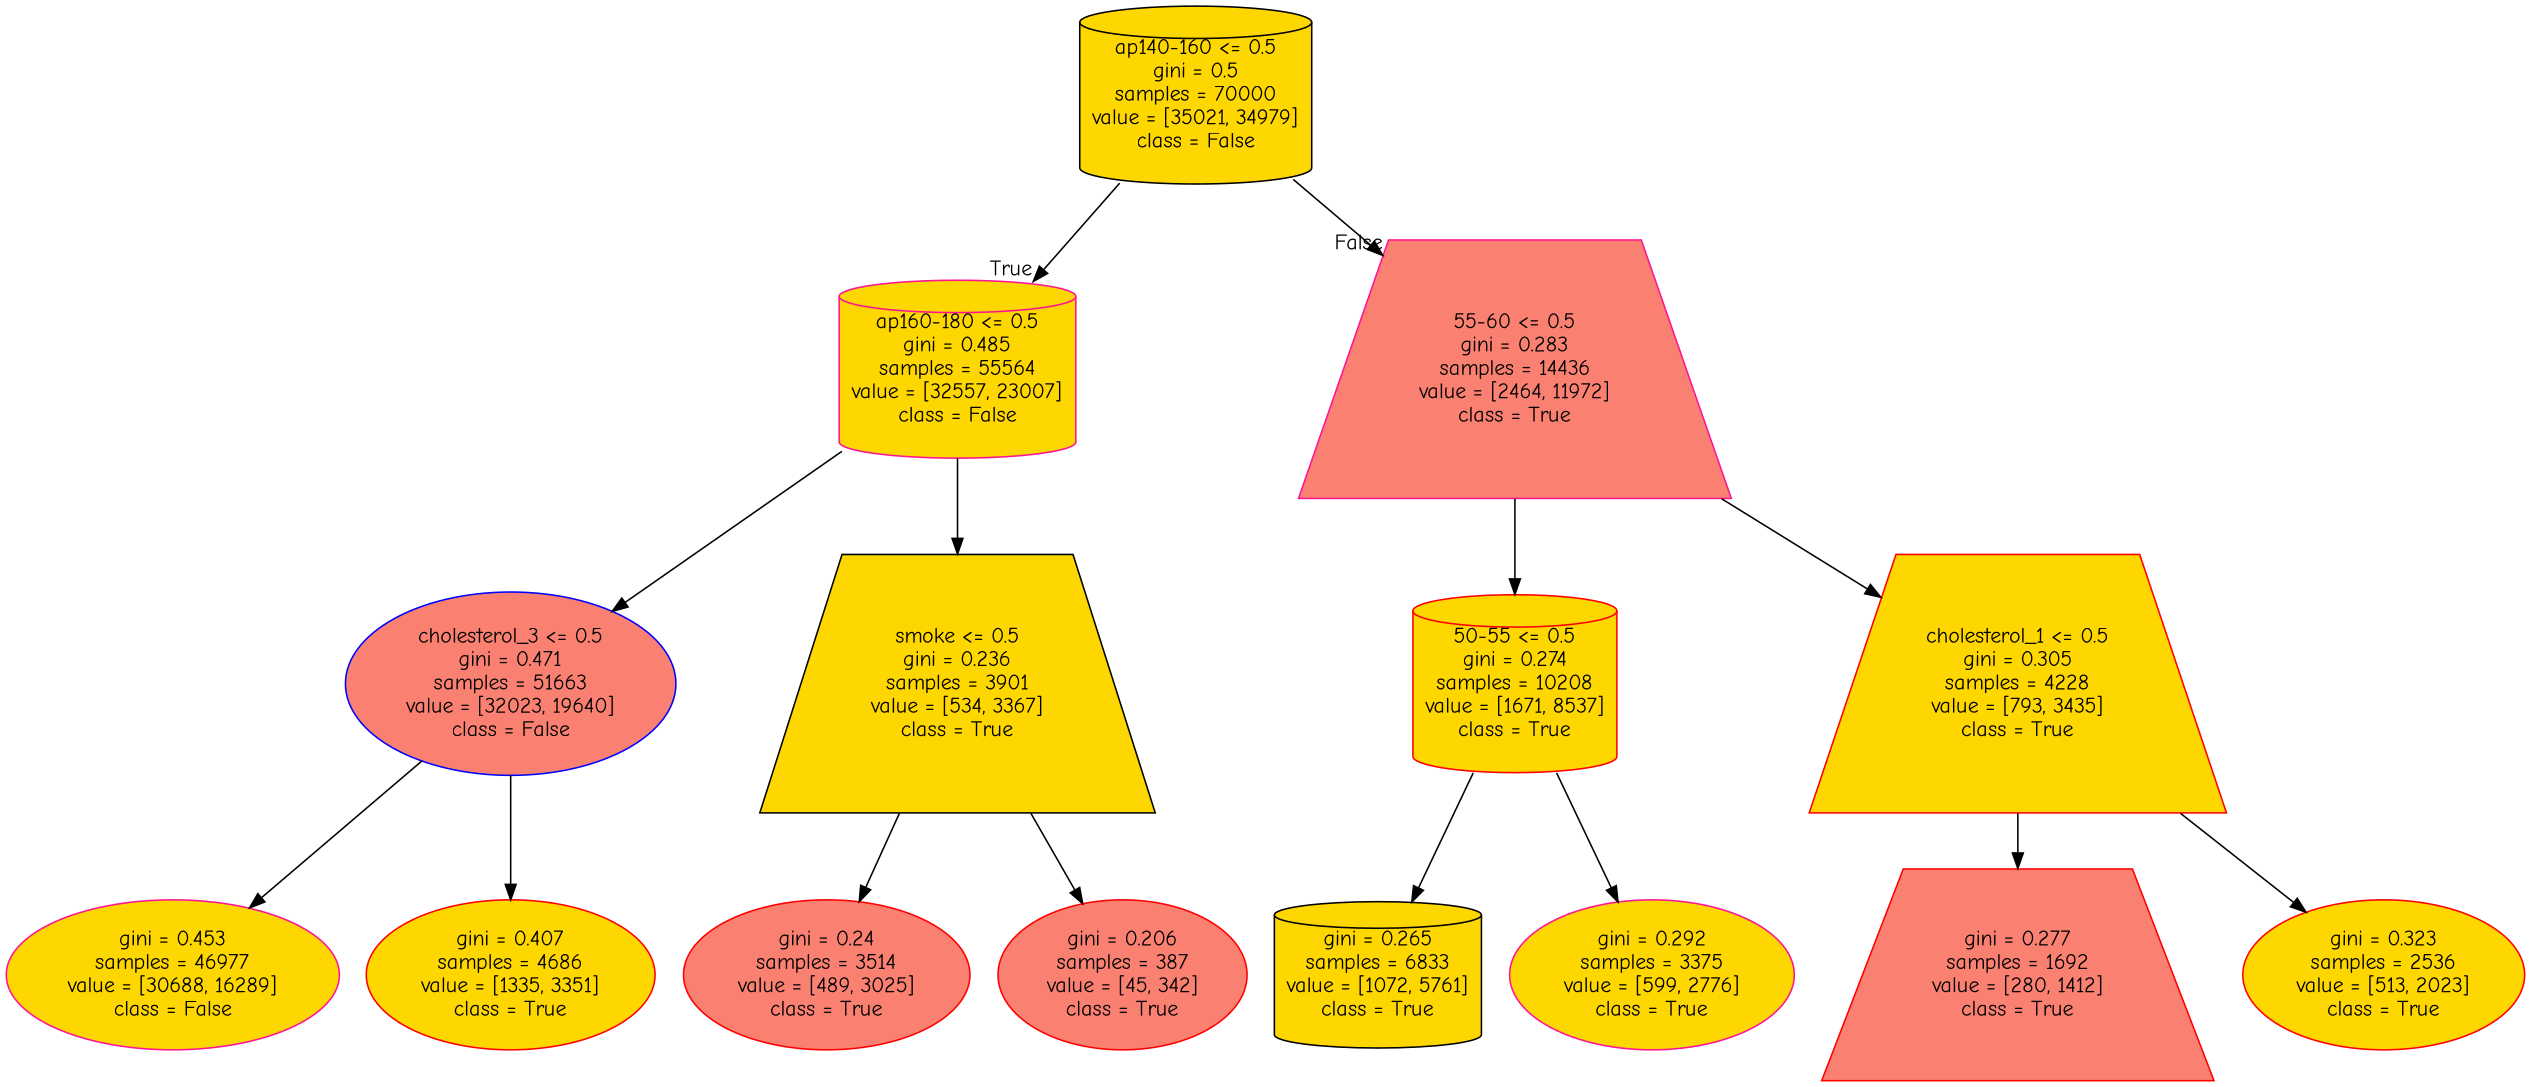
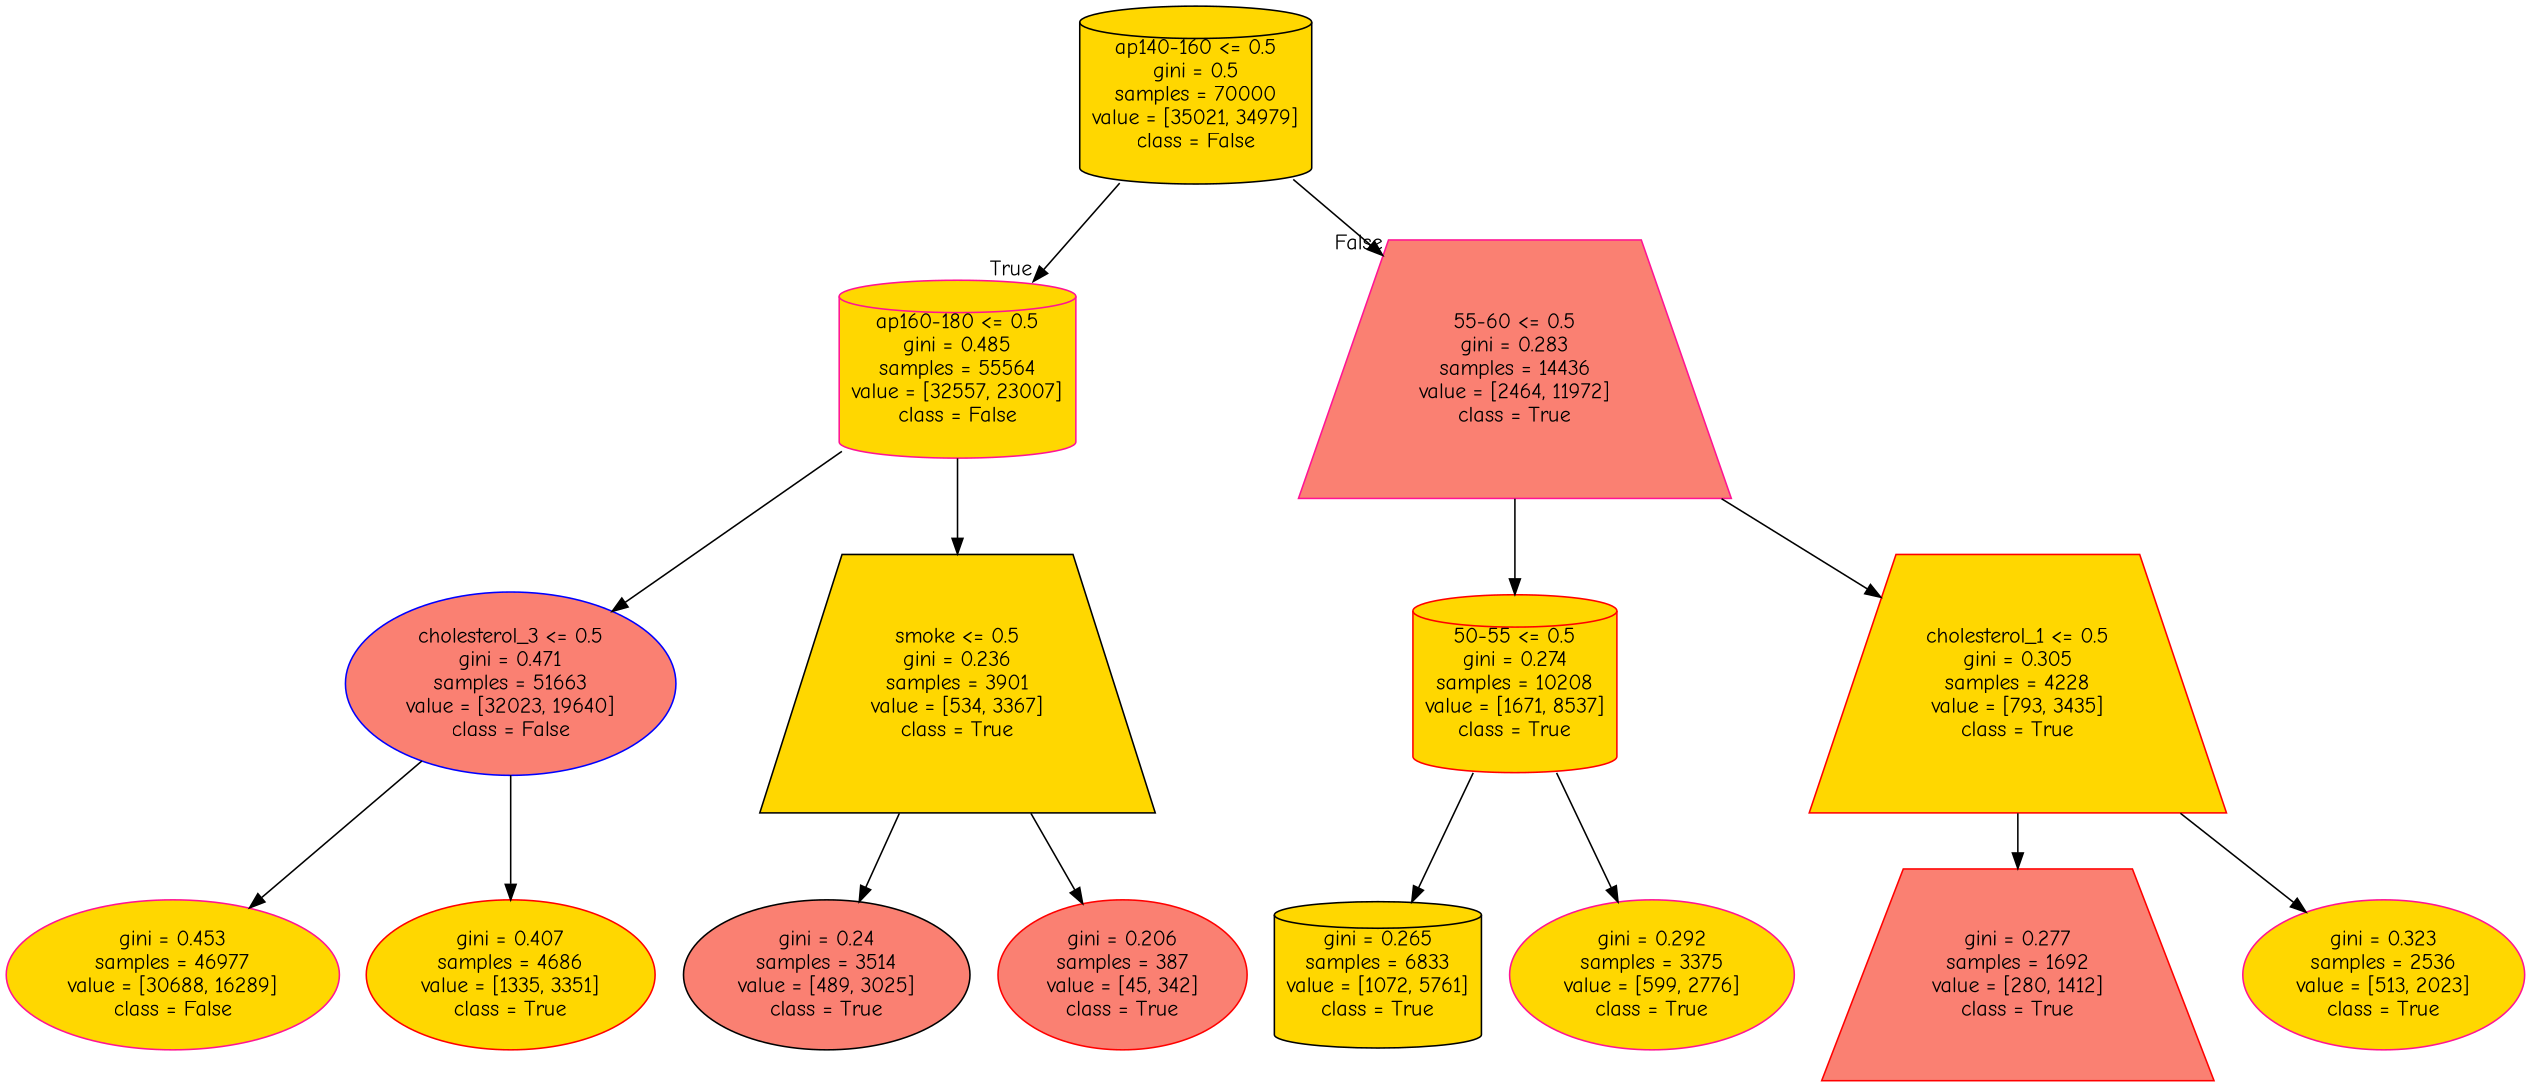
node "gini = 0.24 samples = 3514 value = [489, 3025] class = True": color red -> black
node "gini = 0.323 samples = 2536 value = [513, 2023] class = True": color red -> deeppink
